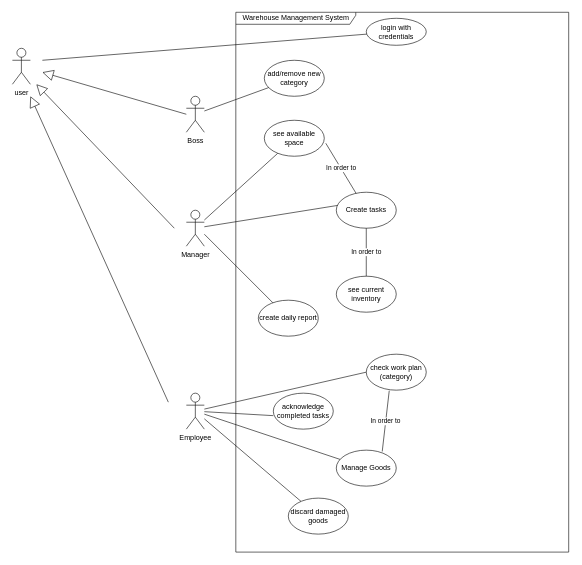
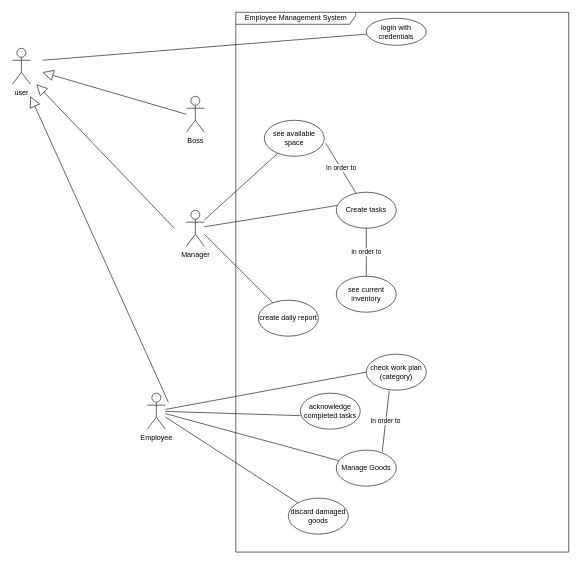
node "Warehouse Management System": label "Warehouse Management System" -> "Employee Management System"
node "add/remove new category": removed
edge "add/remove new category" -- "Boss": removed
node "Employee": moved (195, 411) -> (156, 411)
node "acknowledge completed tasks": moved (303, 411) -> (330, 411)
